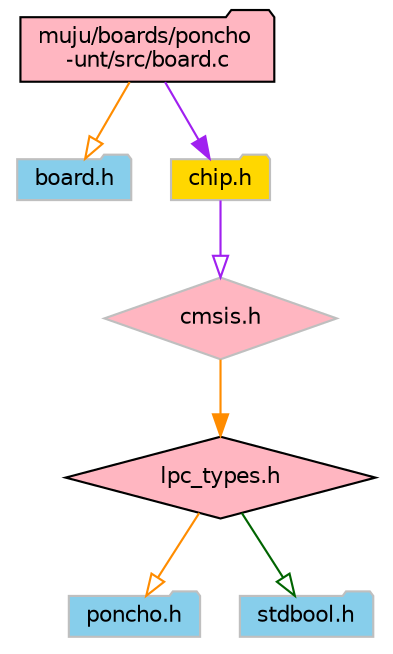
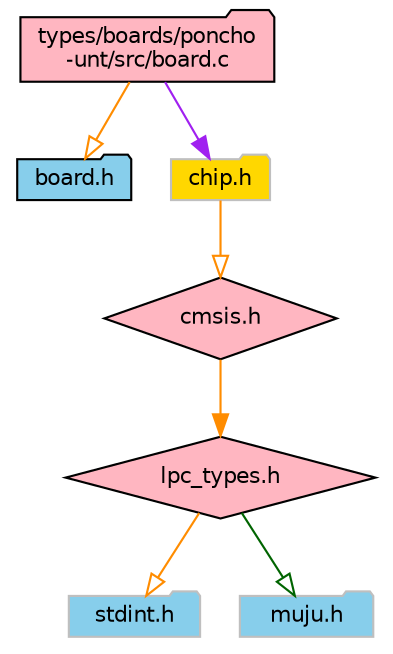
node "muju/boards/poncho -unt/src/board.c": label "muju/boards/poncho -unt/src/board.c" -> "types/boards/poncho -unt/src/board.c"
node "board.h": color grey75 -> black
edge "chip.h" -> "cmsis.h": color purple -> darkorange
node "cmsis.h": color grey75 -> black
node "poncho.h": label "poncho.h" -> "stdint.h"
node "stdbool.h": label "stdbool.h" -> "muju.h"
